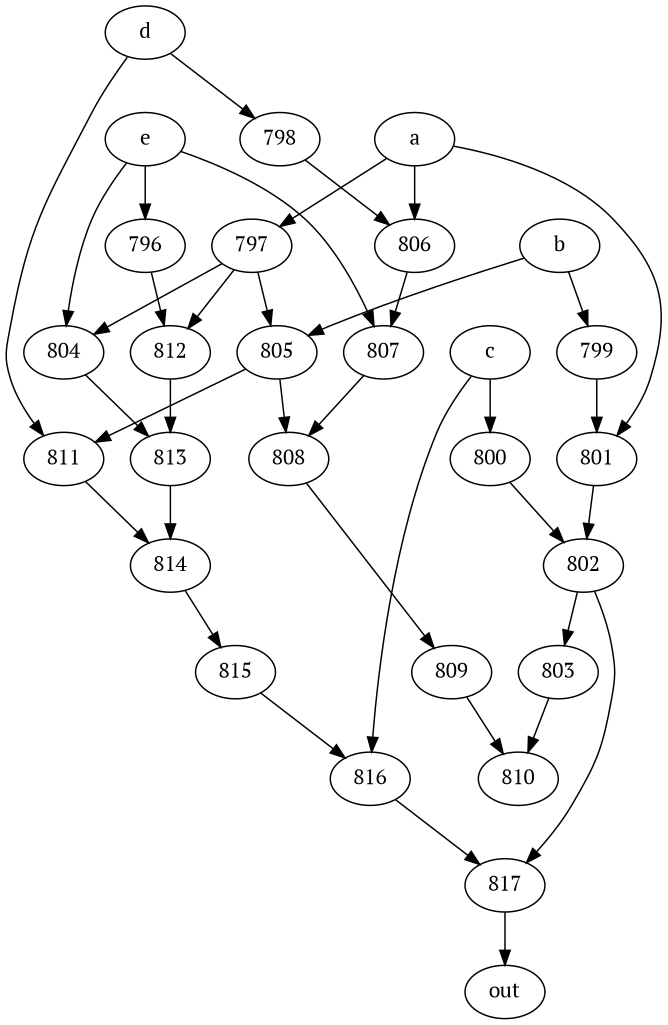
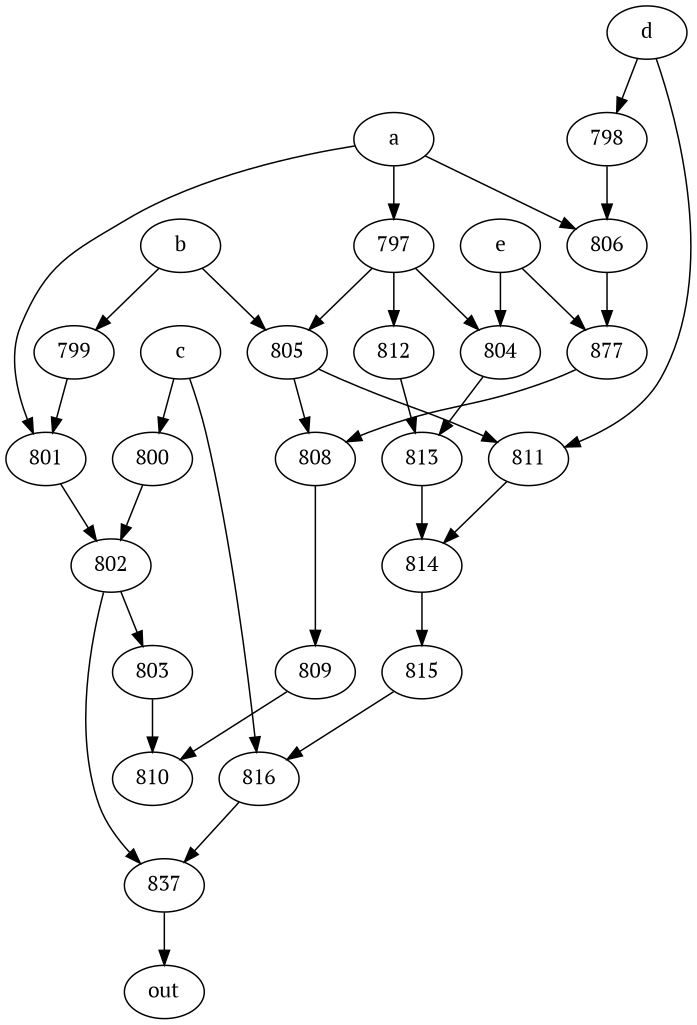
node "796": removed
node "807": label "807" -> "877"
node "817": label "817" -> "837"
